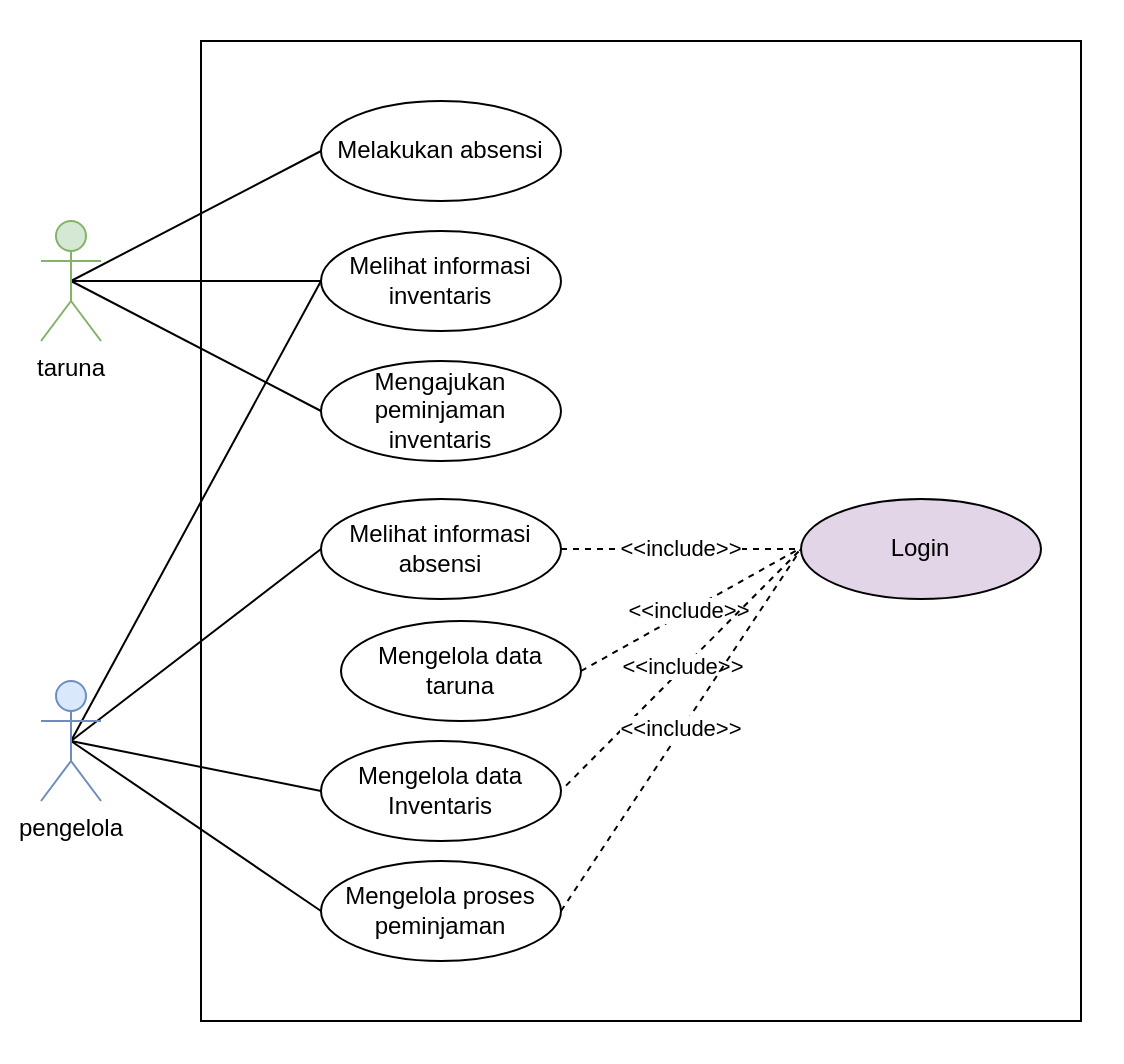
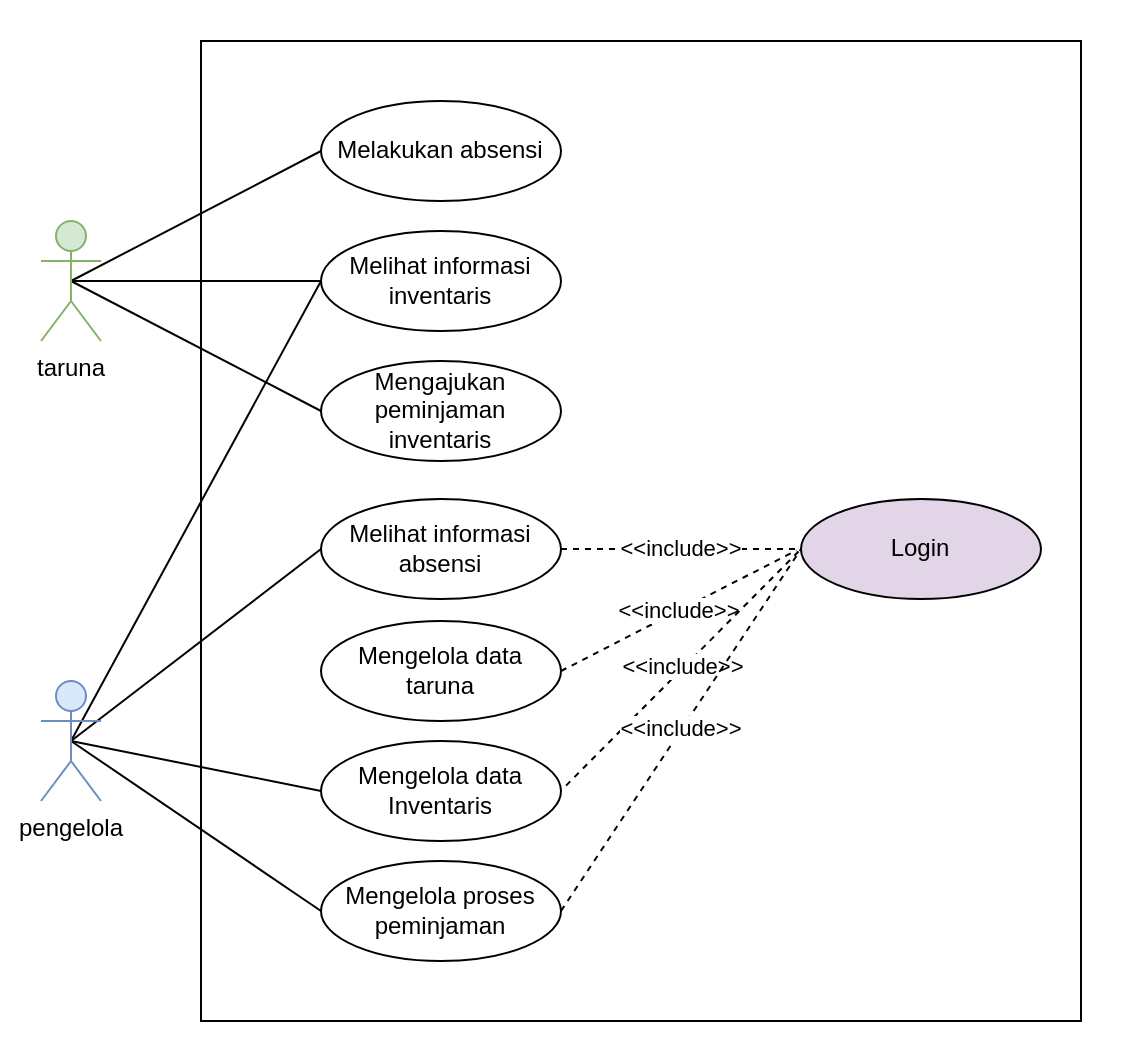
node "Mengelola data taruna": moved (461, 671) -> (441, 671)
